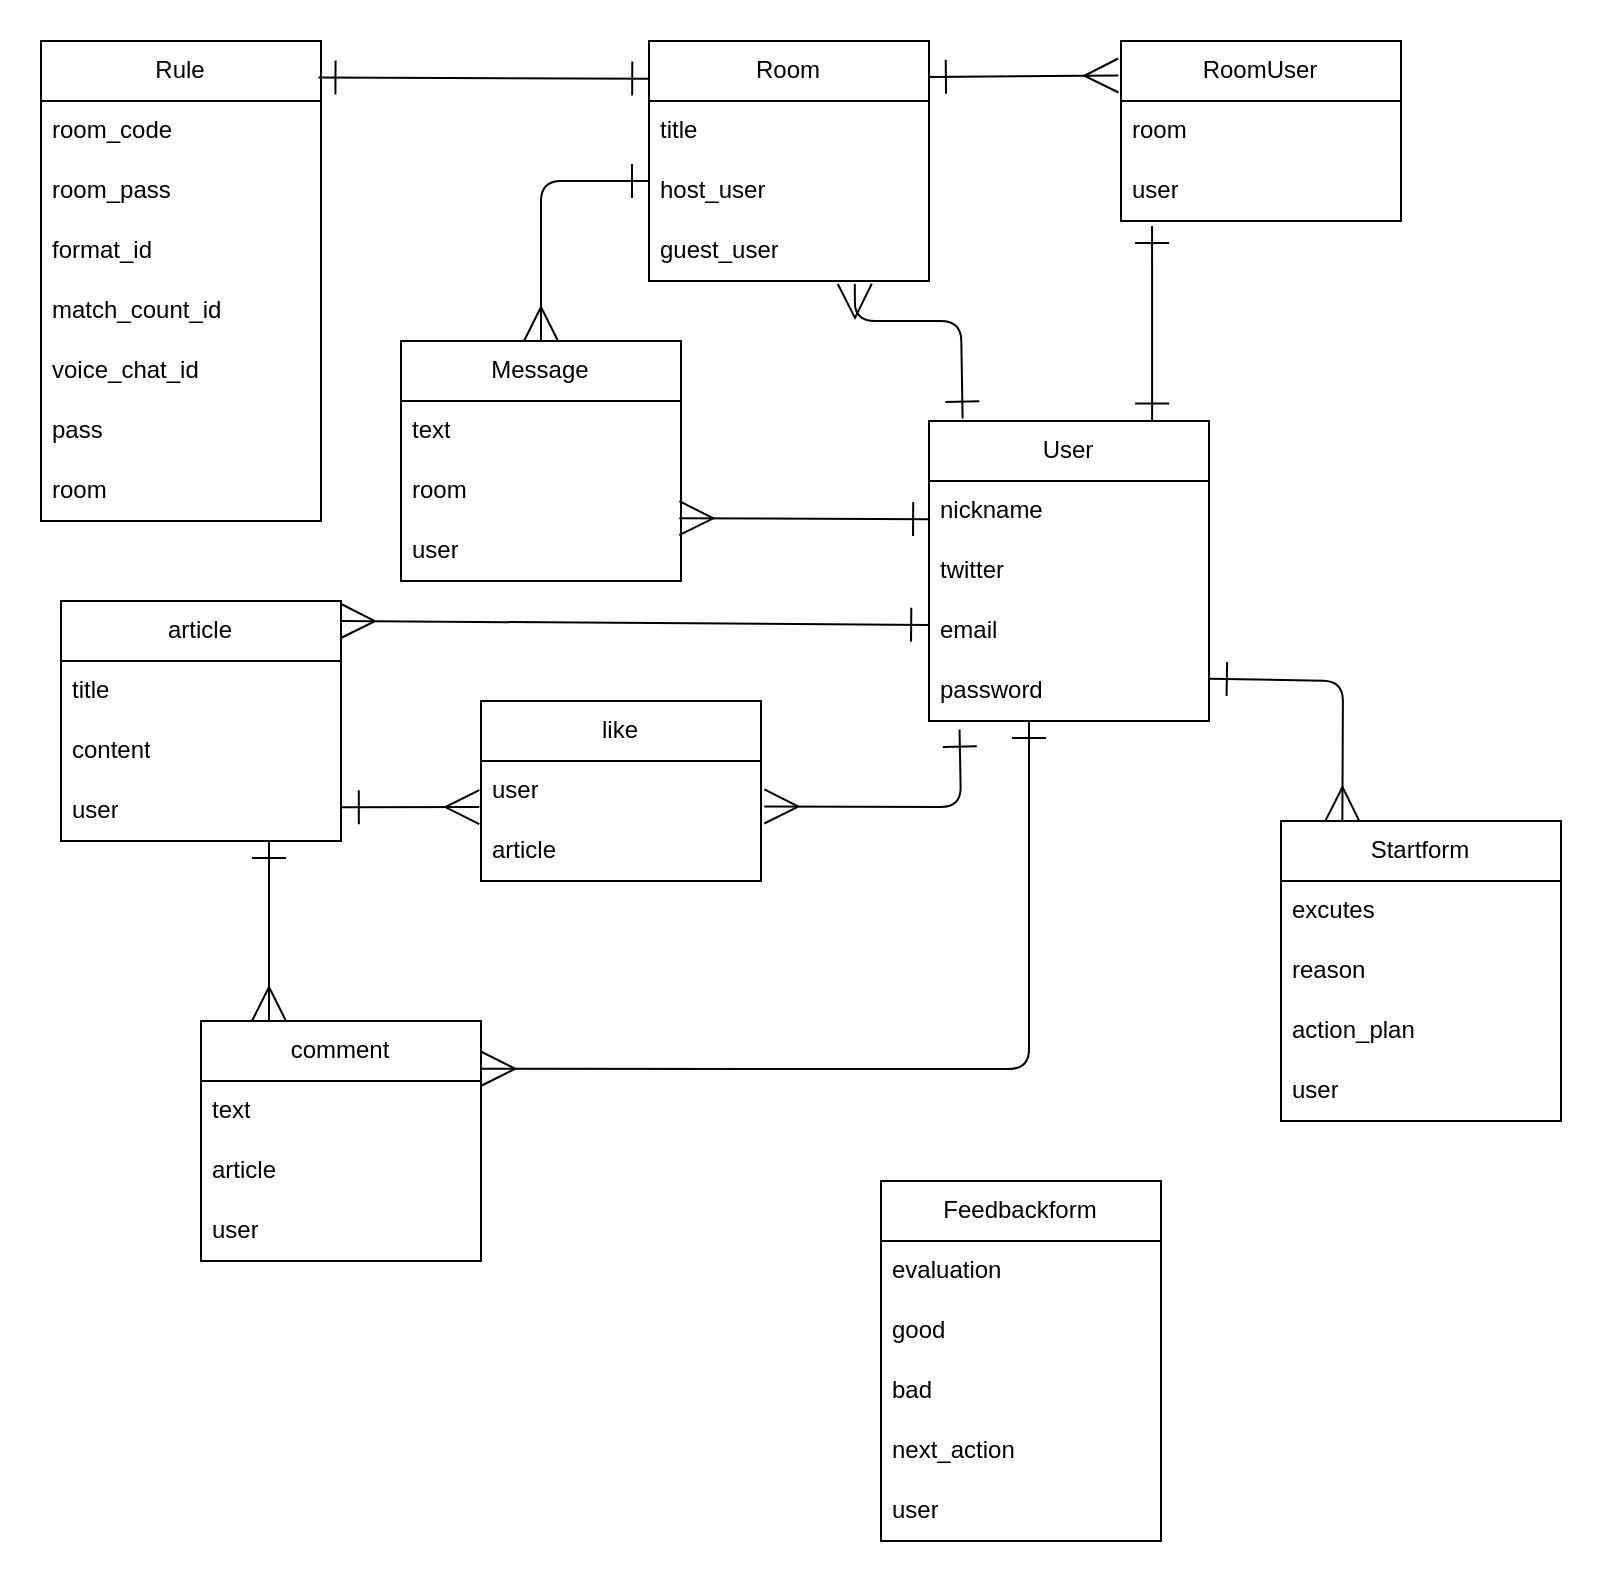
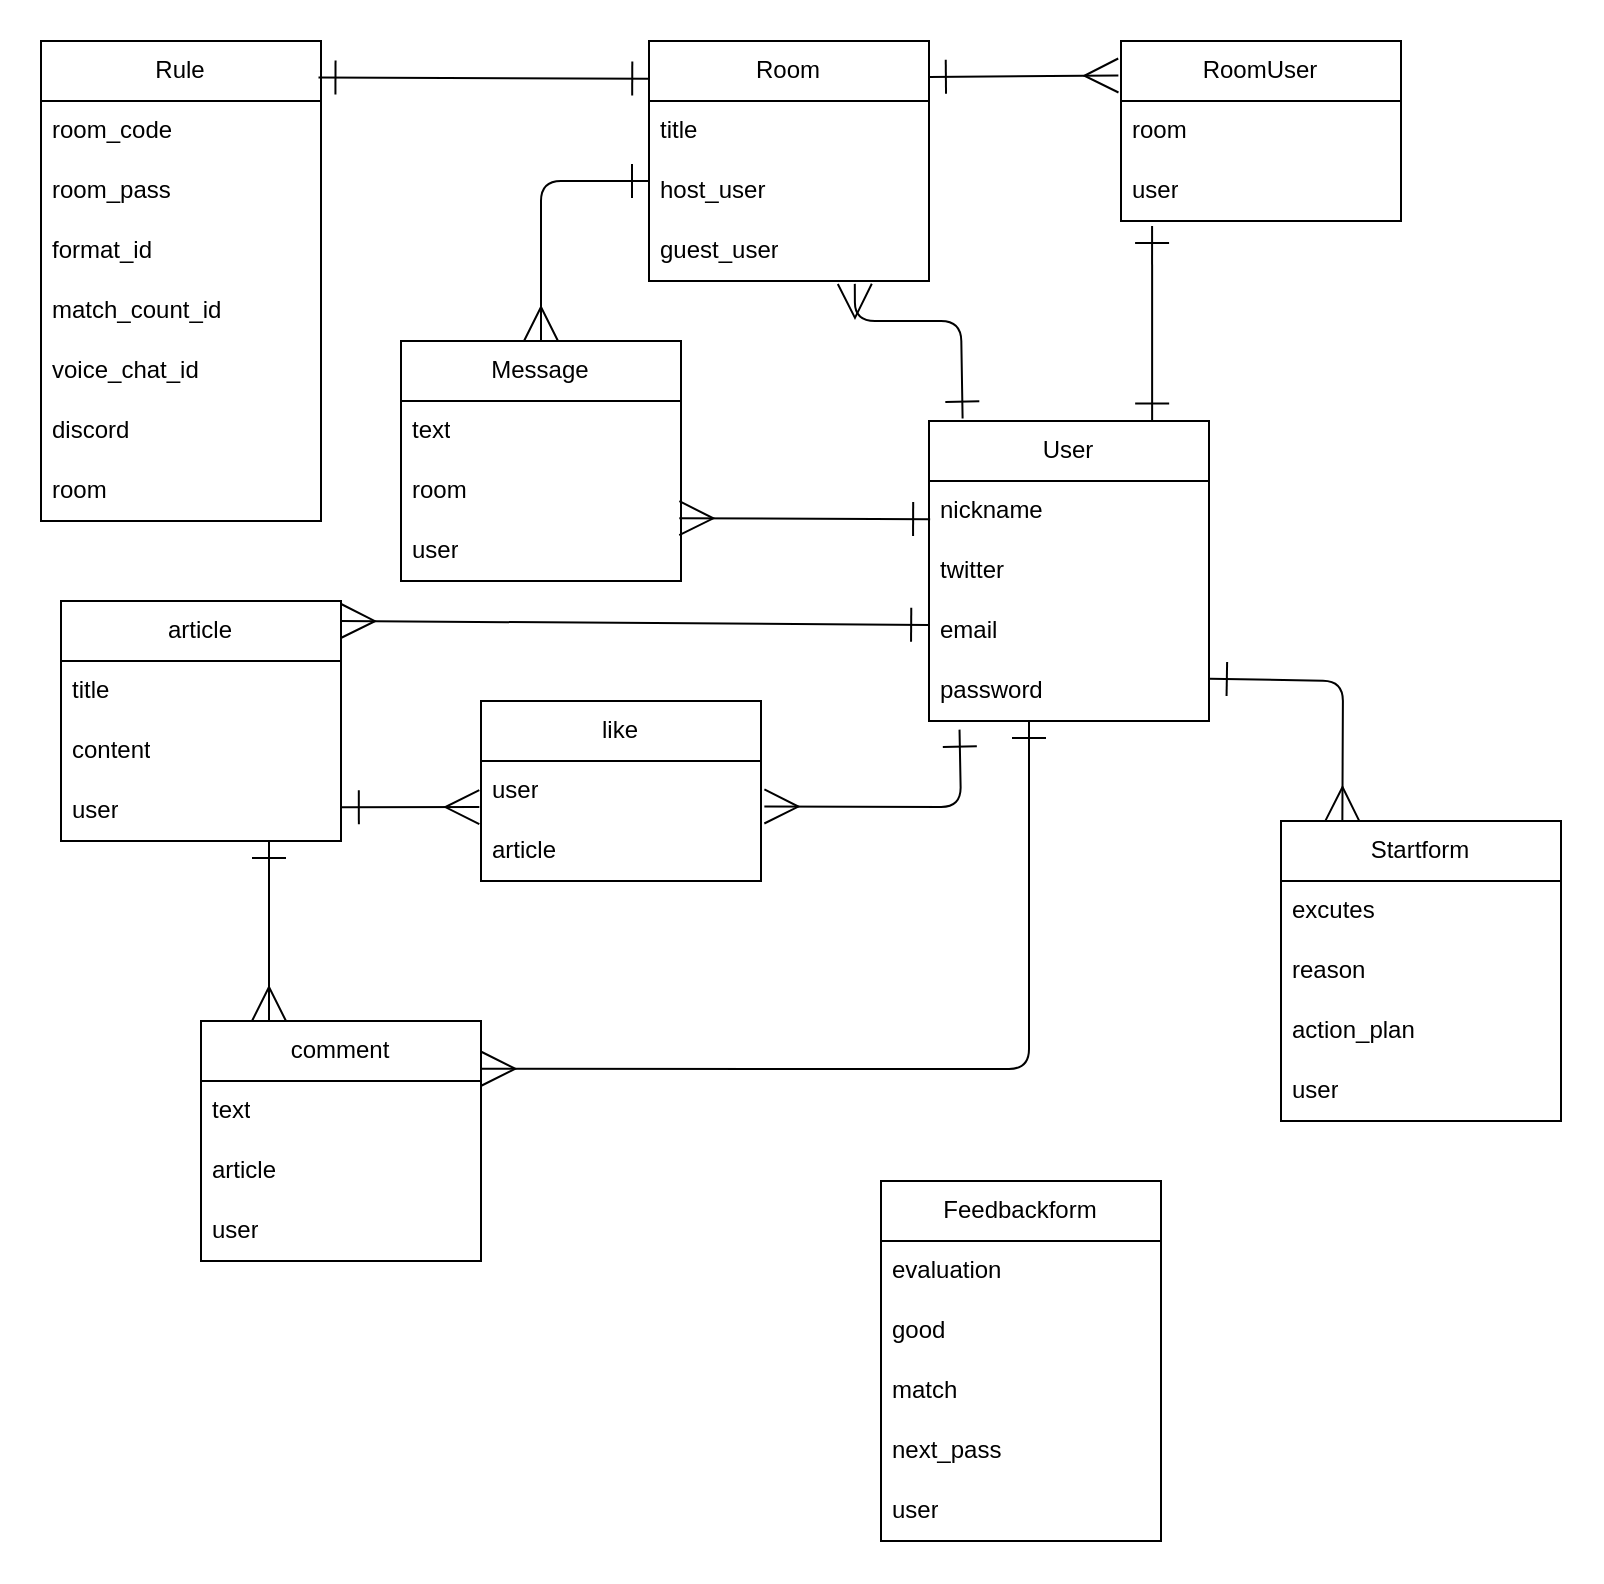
node "pass": label "pass" -> "discord"
node "bad": label "bad" -> "match"
node "next_action": label "next_action" -> "next_pass"
